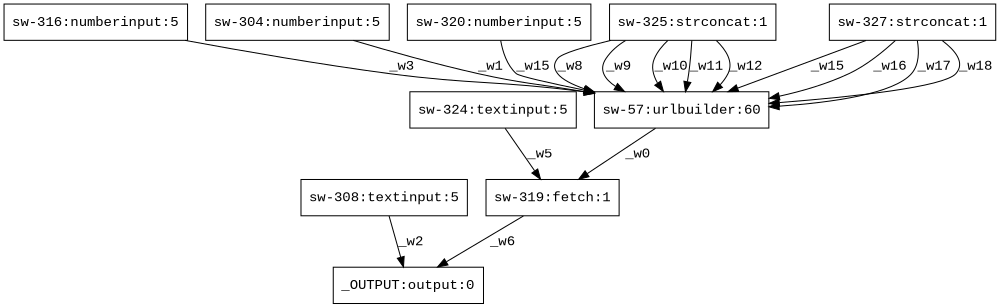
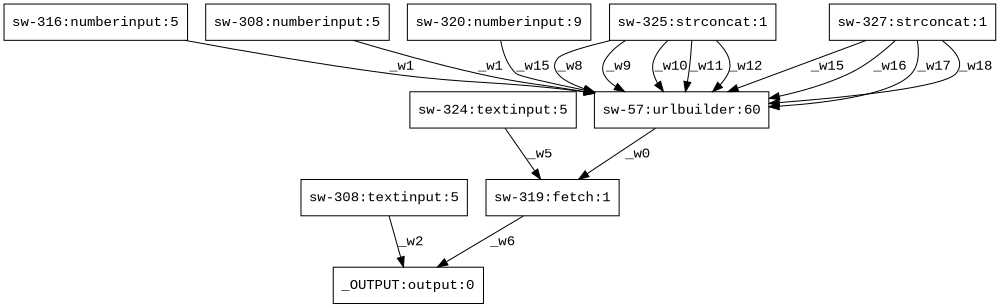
node "sw-304:numberinput:5": label "sw-304:numberinput:5" -> "sw-308:numberinput:5"
node "sw-320:numberinput:5": label "sw-320:numberinput:5" -> "sw-320:numberinput:9"
edge "sw-316:numberinput:5" -> "sw-57:urlbuilder:60": label "_w3" -> "_w1"
